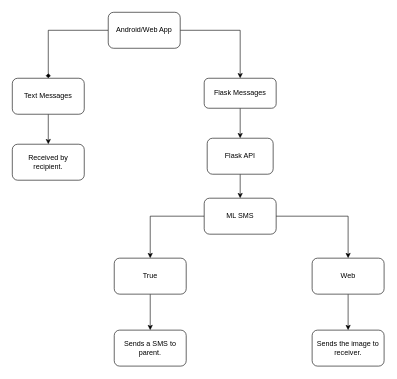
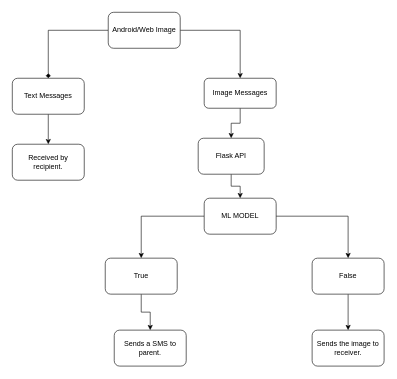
node "Android/Web App": label "Android/Web App" -> "Android/Web Image"
node "Flask Messages": label "Flask Messages" -> "Image Messages"
node "Flask API": moved (240, 156) -> (231, 156)
node "ML SMS": label "ML SMS" -> "ML MODEL"
node "True": moved (150, 276) -> (141, 276)
node "Web": label "Web" -> "False"
